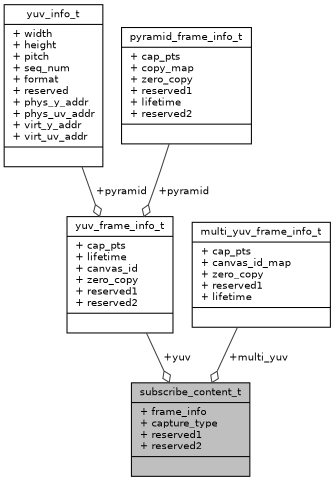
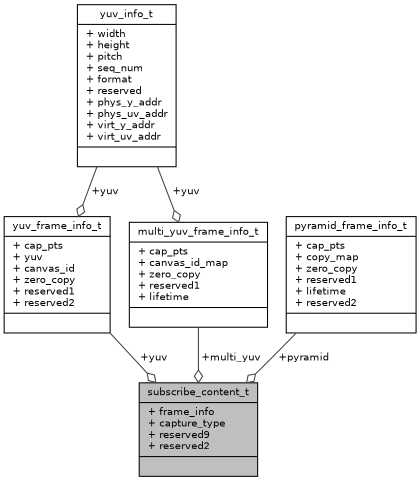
edge "pyramid_frame_info_t" -> "yuv_frame_info_t": now "pyramid_frame_info_t" -> "subscribe_content_t"
edge "yuv_info_t" -> "multi_yuv_frame_info_t": added, label "+yuv"
edge "yuv_info_t" -> "yuv_frame_info_t": label " +pyramid" -> " +yuv"
node "yuv_frame_info_t": text "+ lifetime" -> "+ yuv"
node "subscribe_content_t": text "+ reserved1" -> "+ reserved9"
